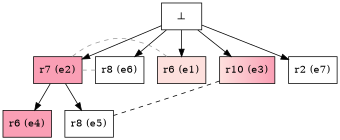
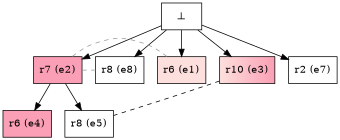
node "r8 (e6)": label "r8 (e6)" -> "r8 (e8)"
